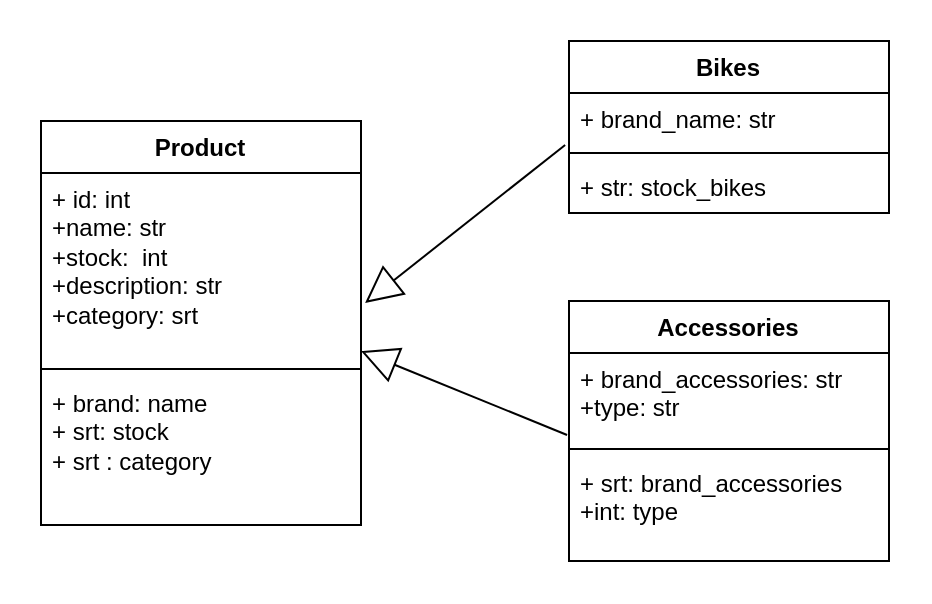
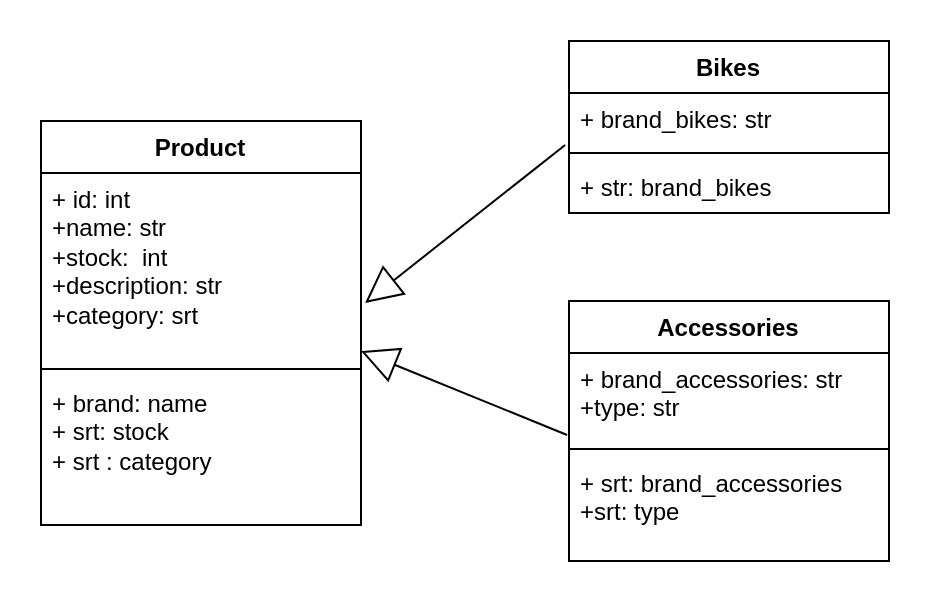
node "+ brand_name: str": label "+ brand_name: str" -> "+ brand_bikes: str"
node "+ str: stock_bikes": label "+ str: stock_bikes" -> "+ str: brand_bikes"
node "+ srt: brand_accessories +int: type": label "+ srt: brand_accessories +int: type" -> "+ srt: brand_accessories +srt: type"
